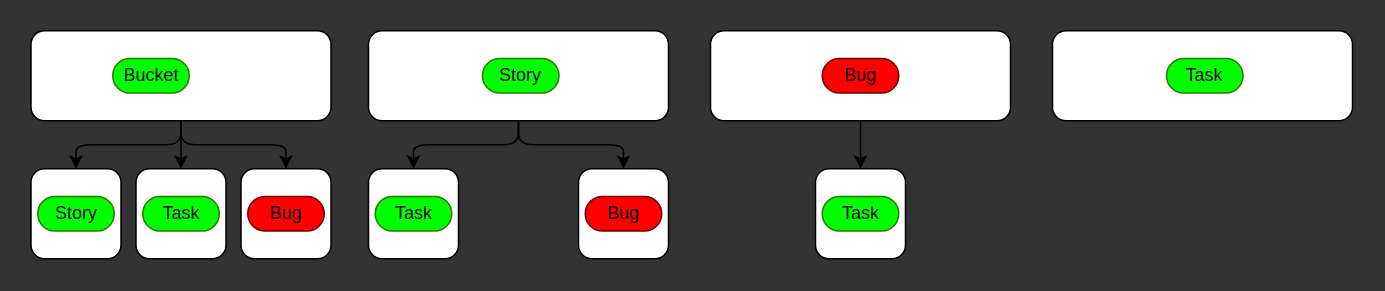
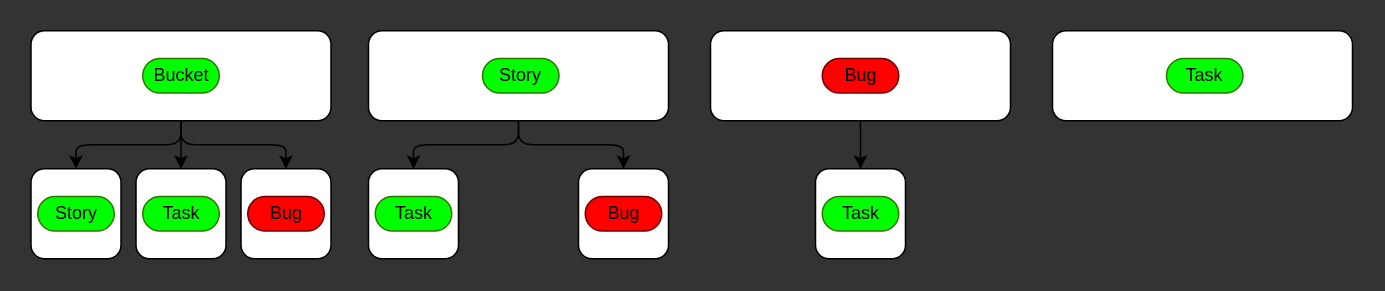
node "Bucket": moved (151, 76) -> (181, 76)
